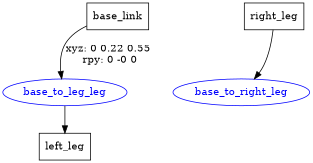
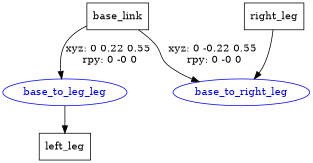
edge "base_link" -> "base_to_right_leg": added, label "xyz: 0 -0.22 0.55 rpy: 0 -0 0"
